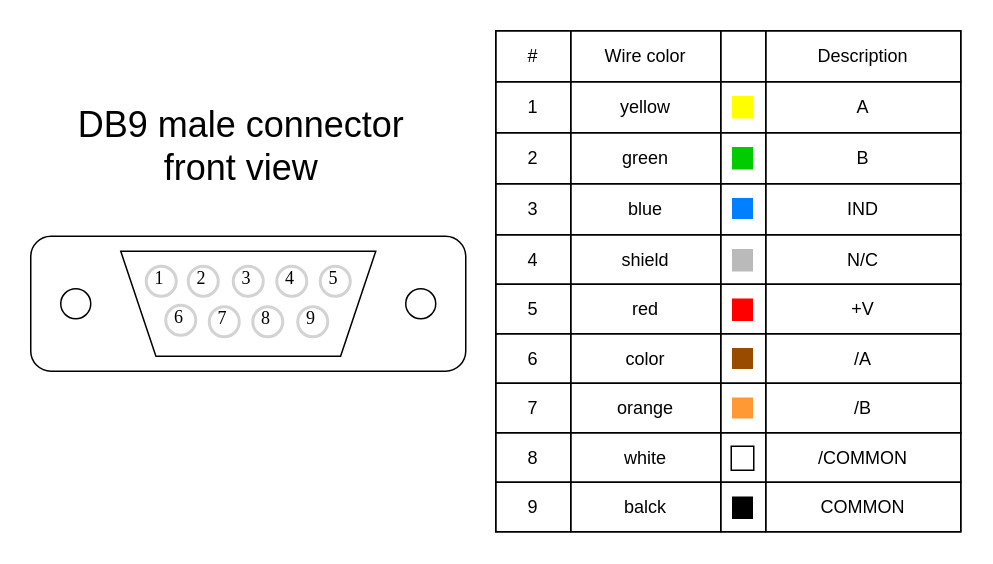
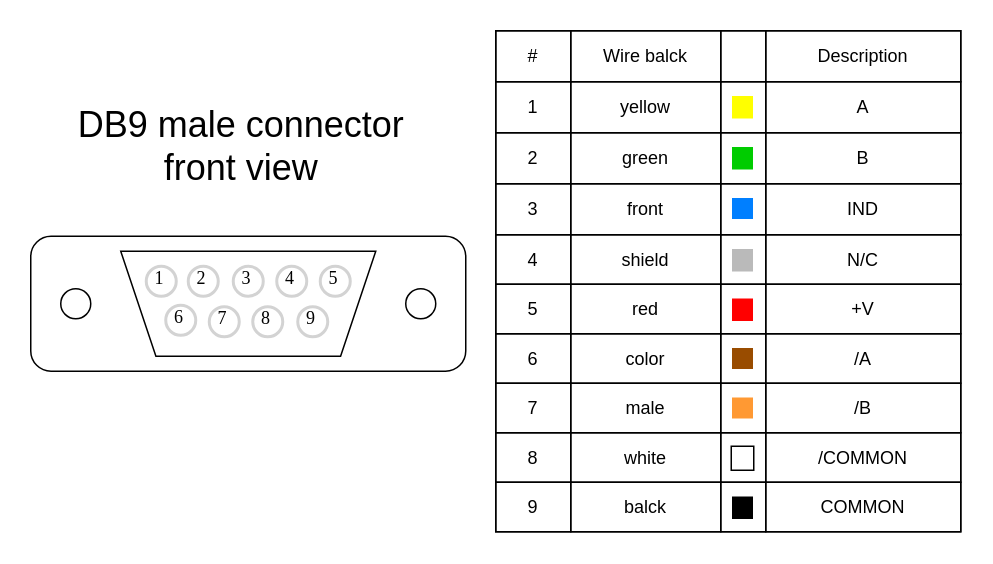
node "Wire color": label "Wire color" -> "Wire balck"
node "blue": label "blue" -> "front"
node "orange": label "orange" -> "male"
